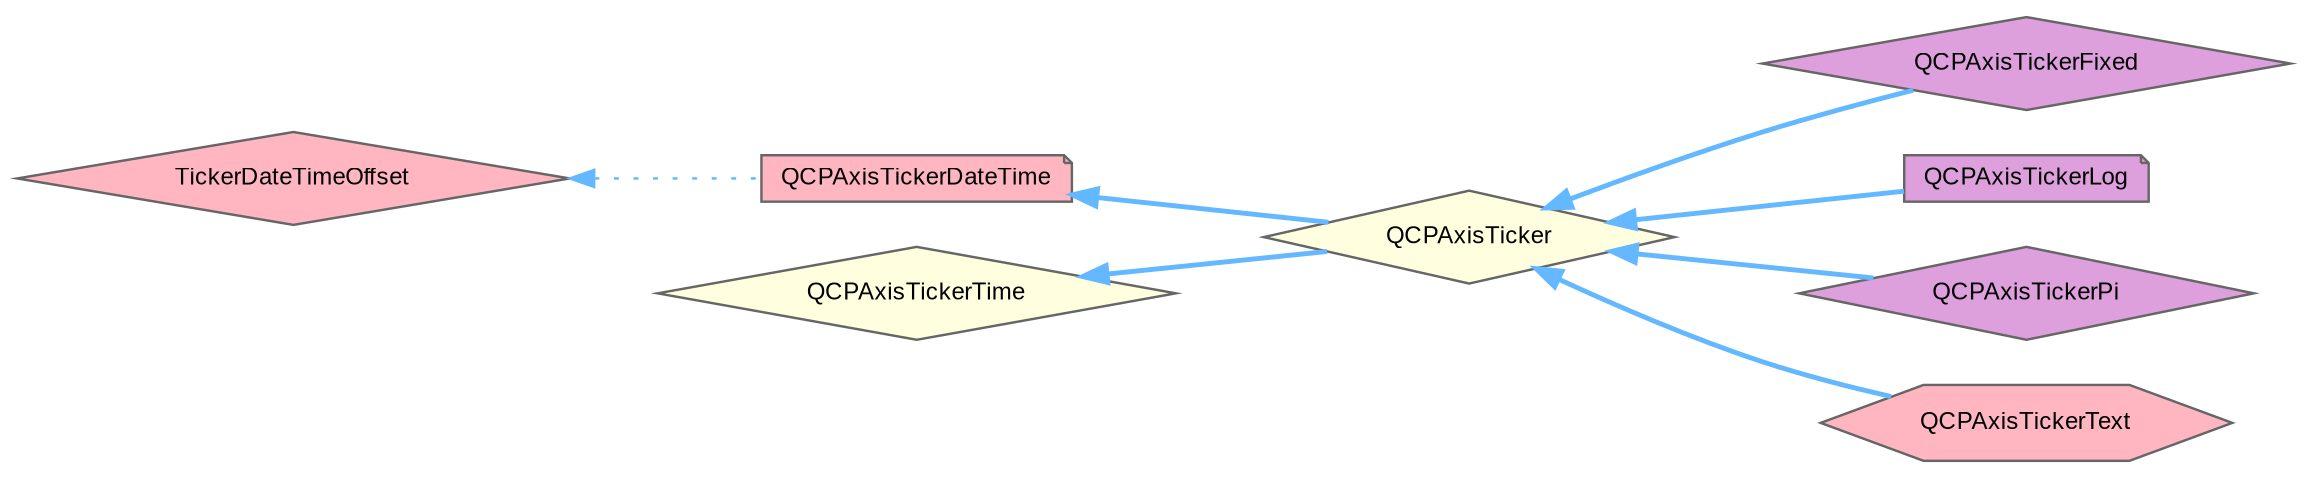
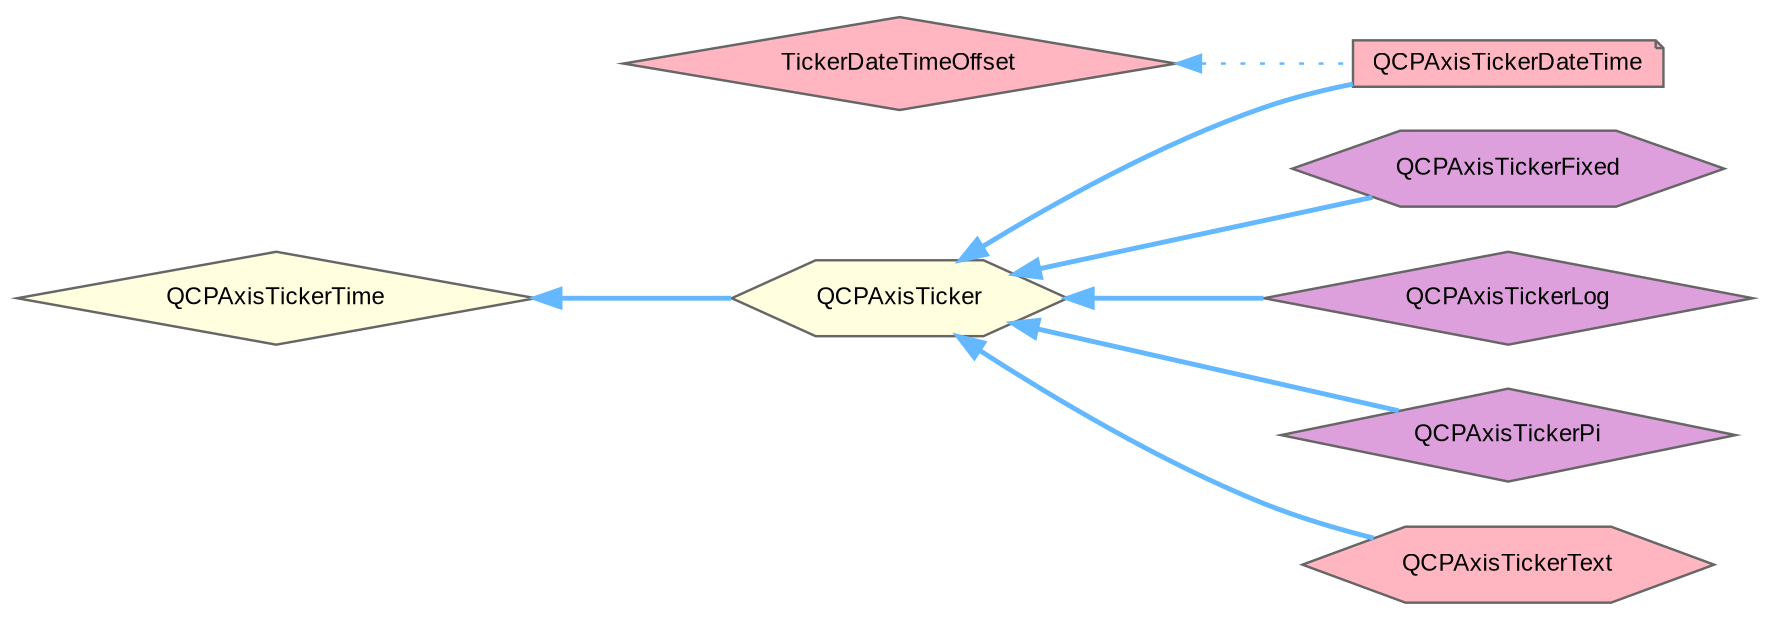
node "QCPAxisTickerFixed": shape diamond -> hexagon
node "QCPAxisTickerLog": shape note -> diamond
edge "QCPAxisTicker" -> "QCPAxisTickerDateTime": reversed
node "QCPAxisTicker": shape diamond -> hexagon
